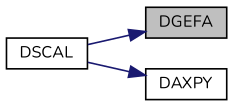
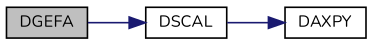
edge "DSCAL" -> "DGEFA": reversed
